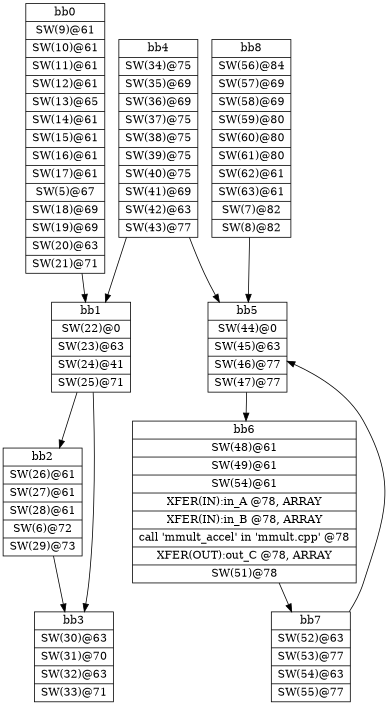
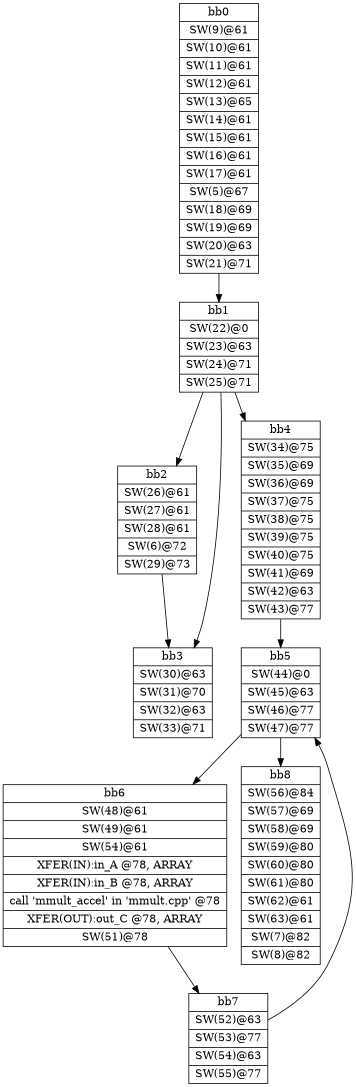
edge "bb4" -> "bb1": reversed
edge "bb8" -> "bb5": reversed
node "bb1": text "SW(24)@41" -> "SW(24)@71"
